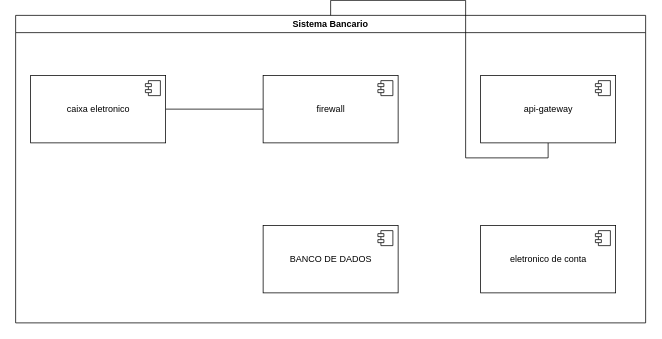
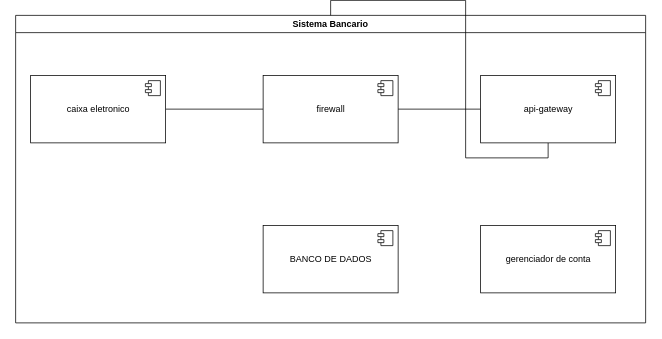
edge "firewall" -- "api-gateway": added
node "eletronico de conta": label "eletronico de conta" -> "gerenciador de conta"
